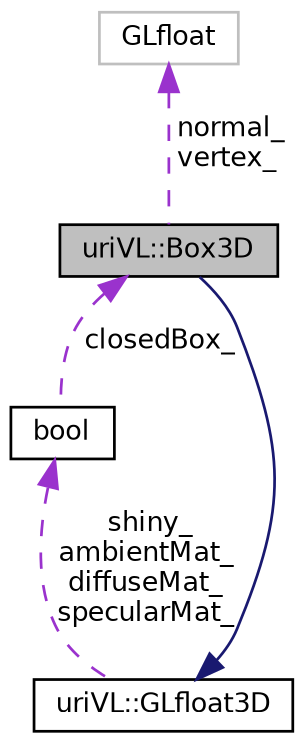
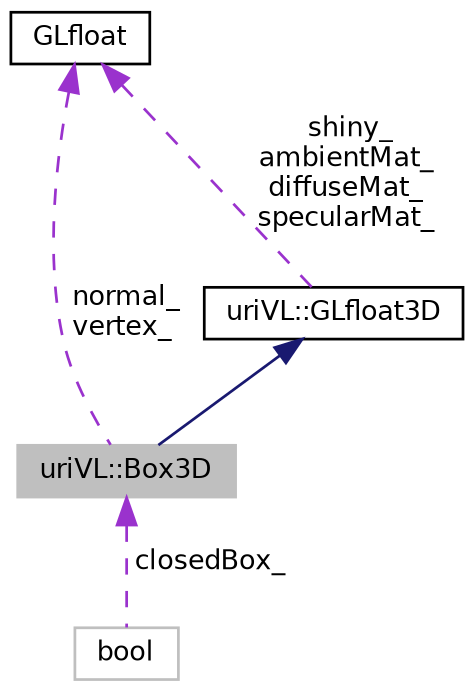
node "GLfloat": color grey75 -> black
node "uriVL::Box3D": color black -> grey75
node "bool": color black -> grey75
edge "uriVL::GLfloat3D" -> "bool": now "uriVL::GLfloat3D" -> "GLfloat"
